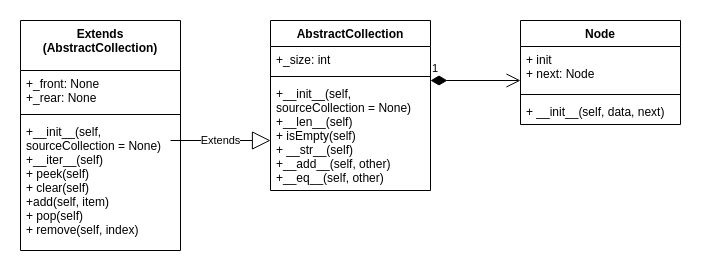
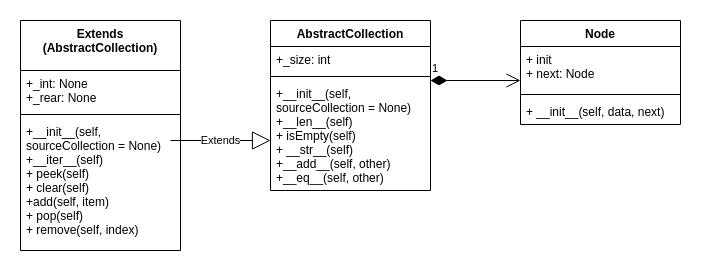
node "+_front: None +_rear: None": label "+_front: None +_rear: None" -> "+_int: None +_rear: None"
